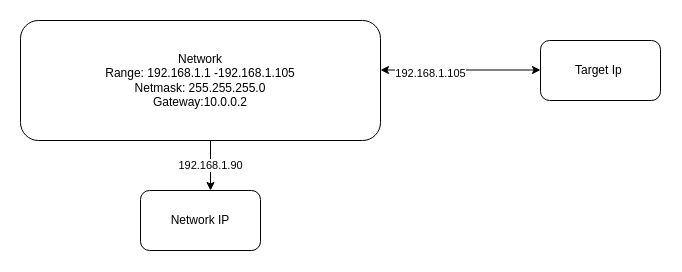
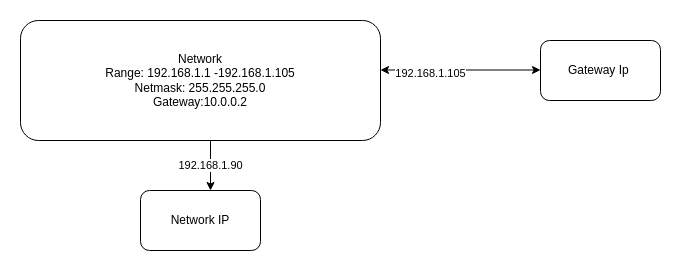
node "Target Ip": label "Target Ip" -> "Gateway Ip"
